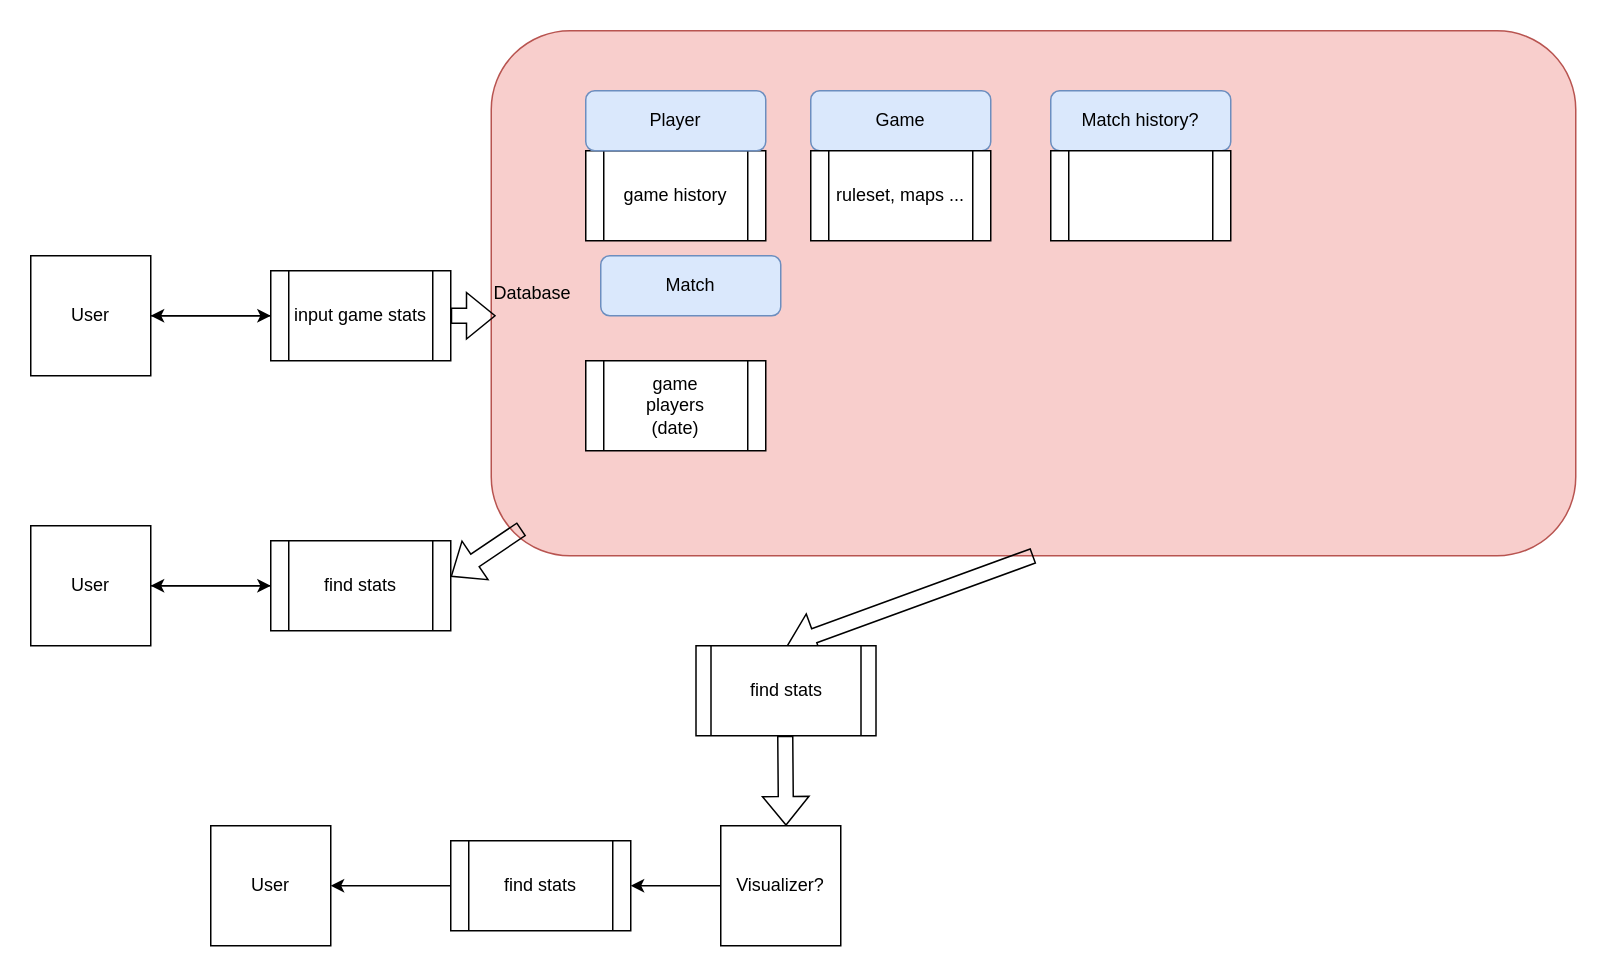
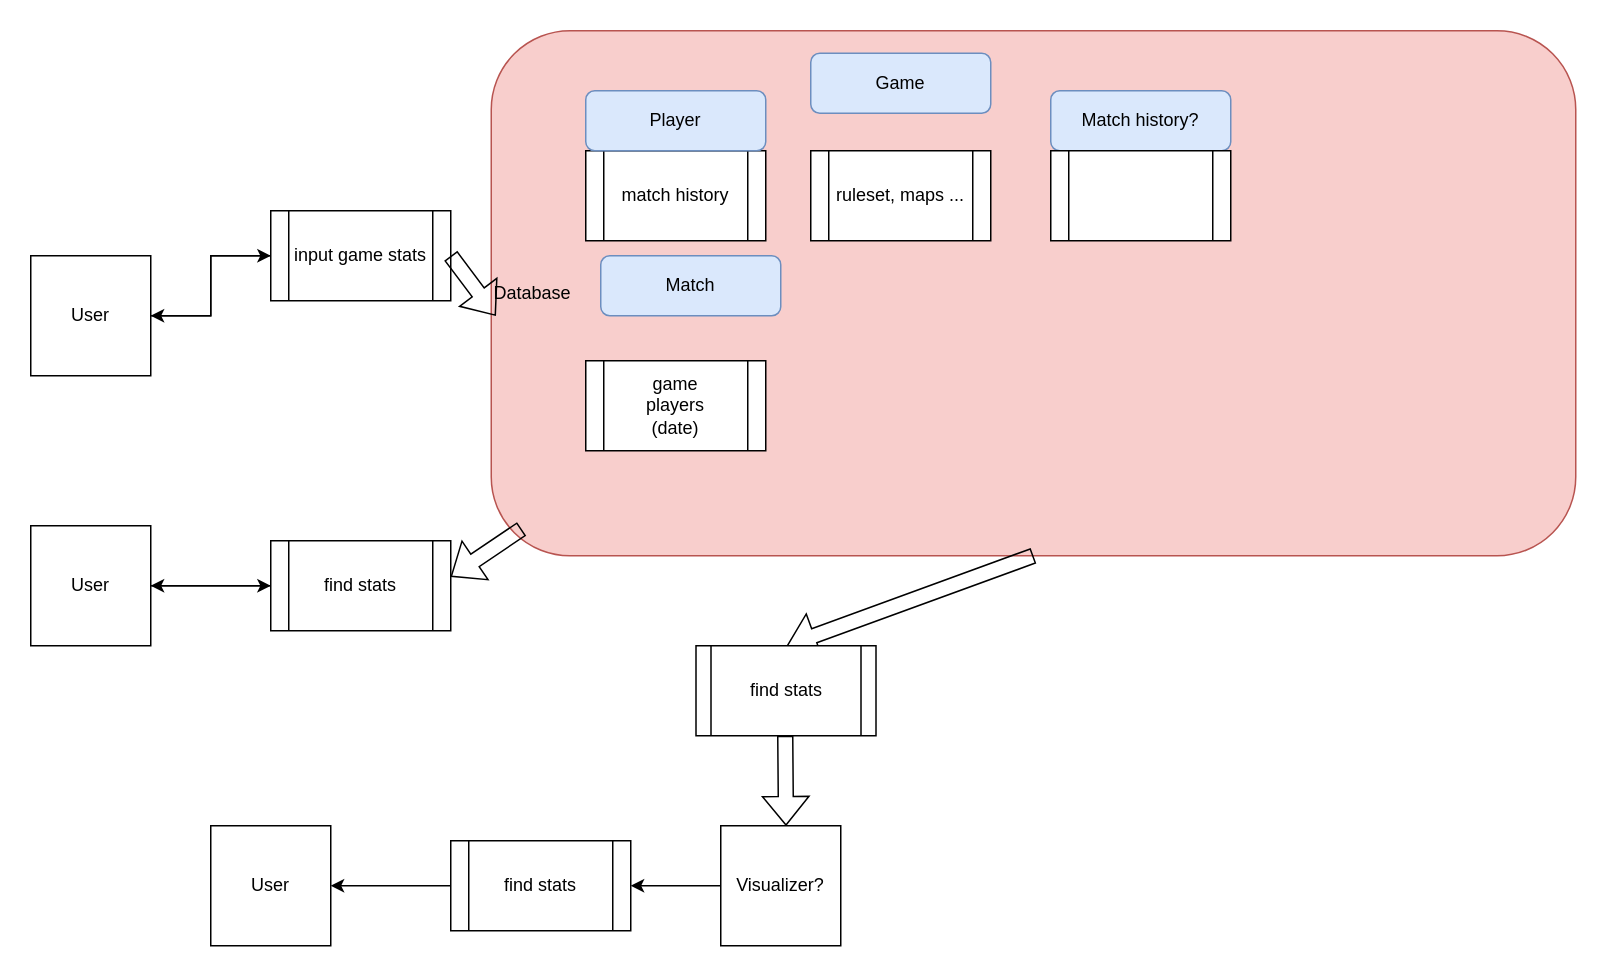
node "Game": moved (901, 121) -> (901, 83)
node "game history": label "game history" -> "match history"
node "input game stats": moved (361, 316) -> (361, 256)
